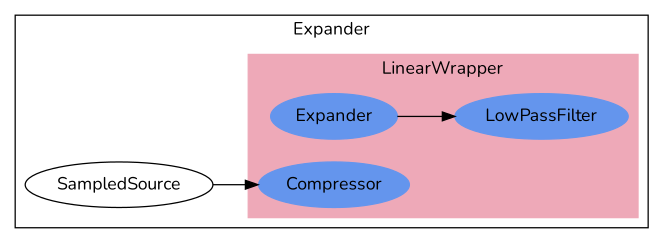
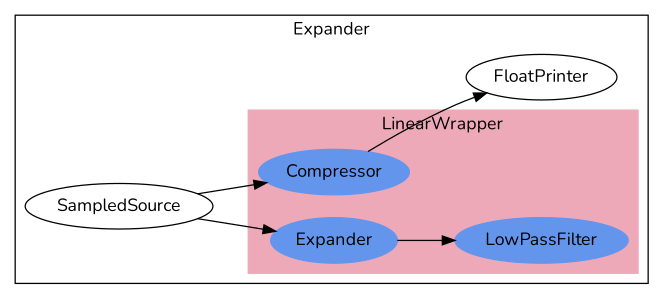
node "FloatPrinter": added
edge "SampledSource" -> "Expander": added
